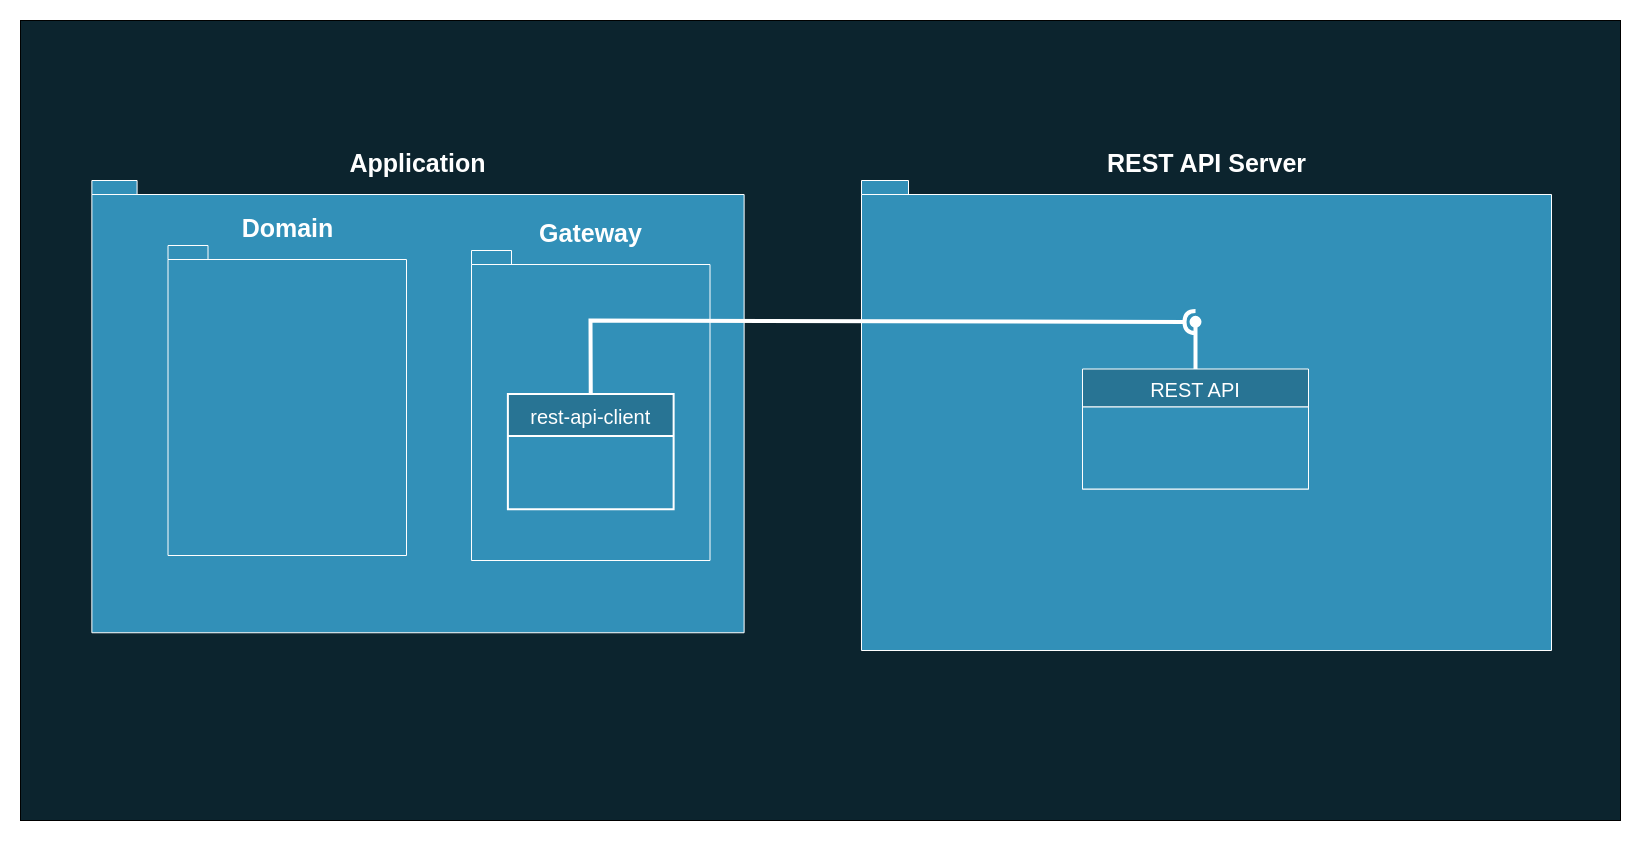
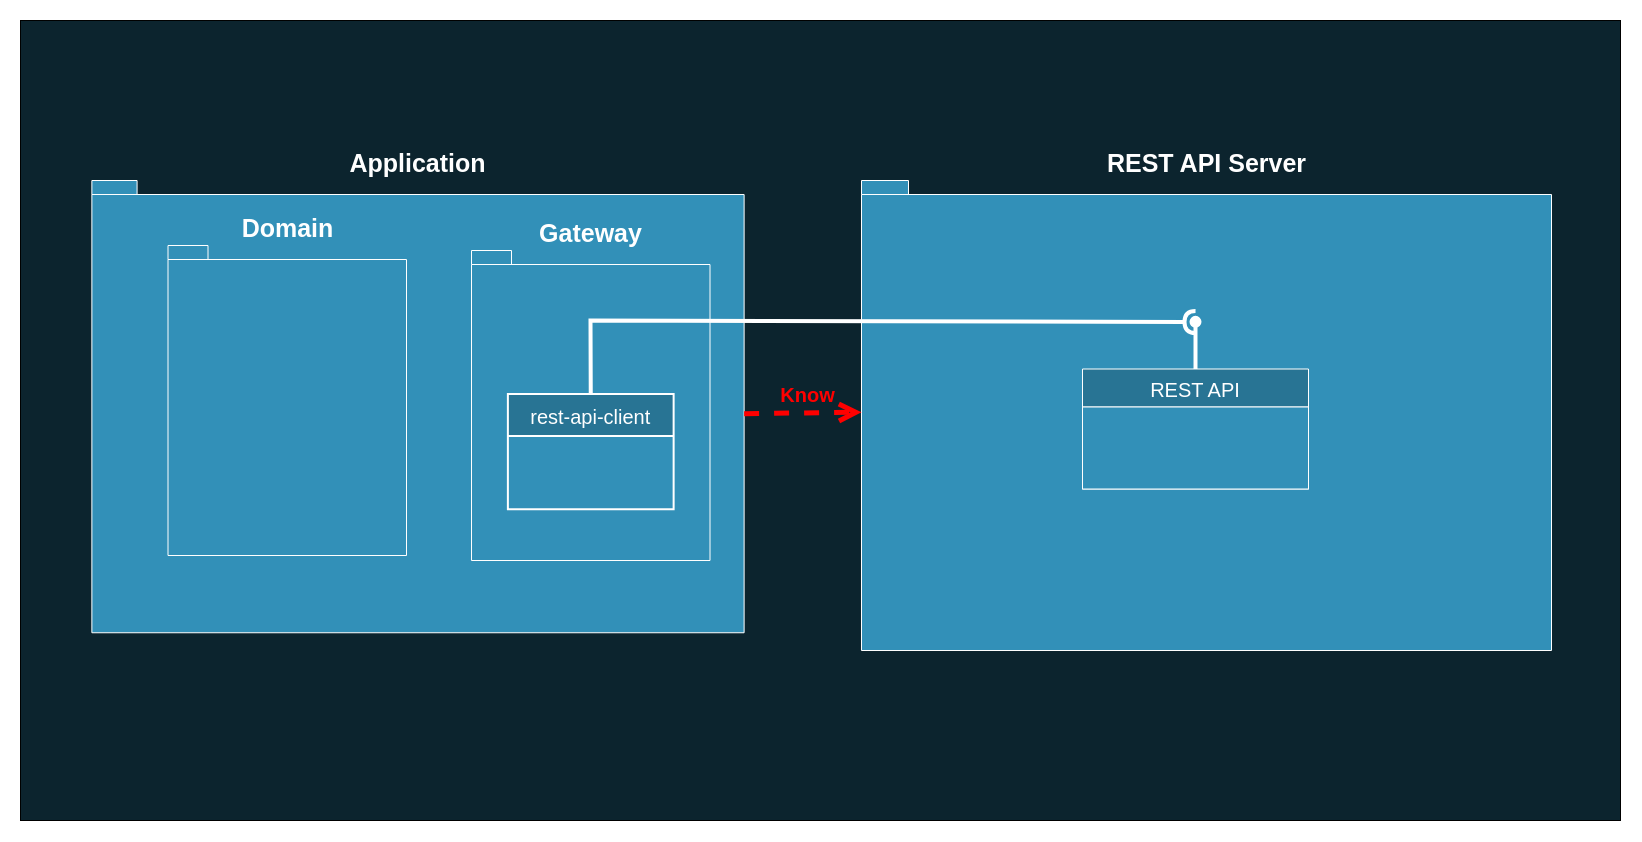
edge "Application" -> "REST API Server": added, label "Know"
